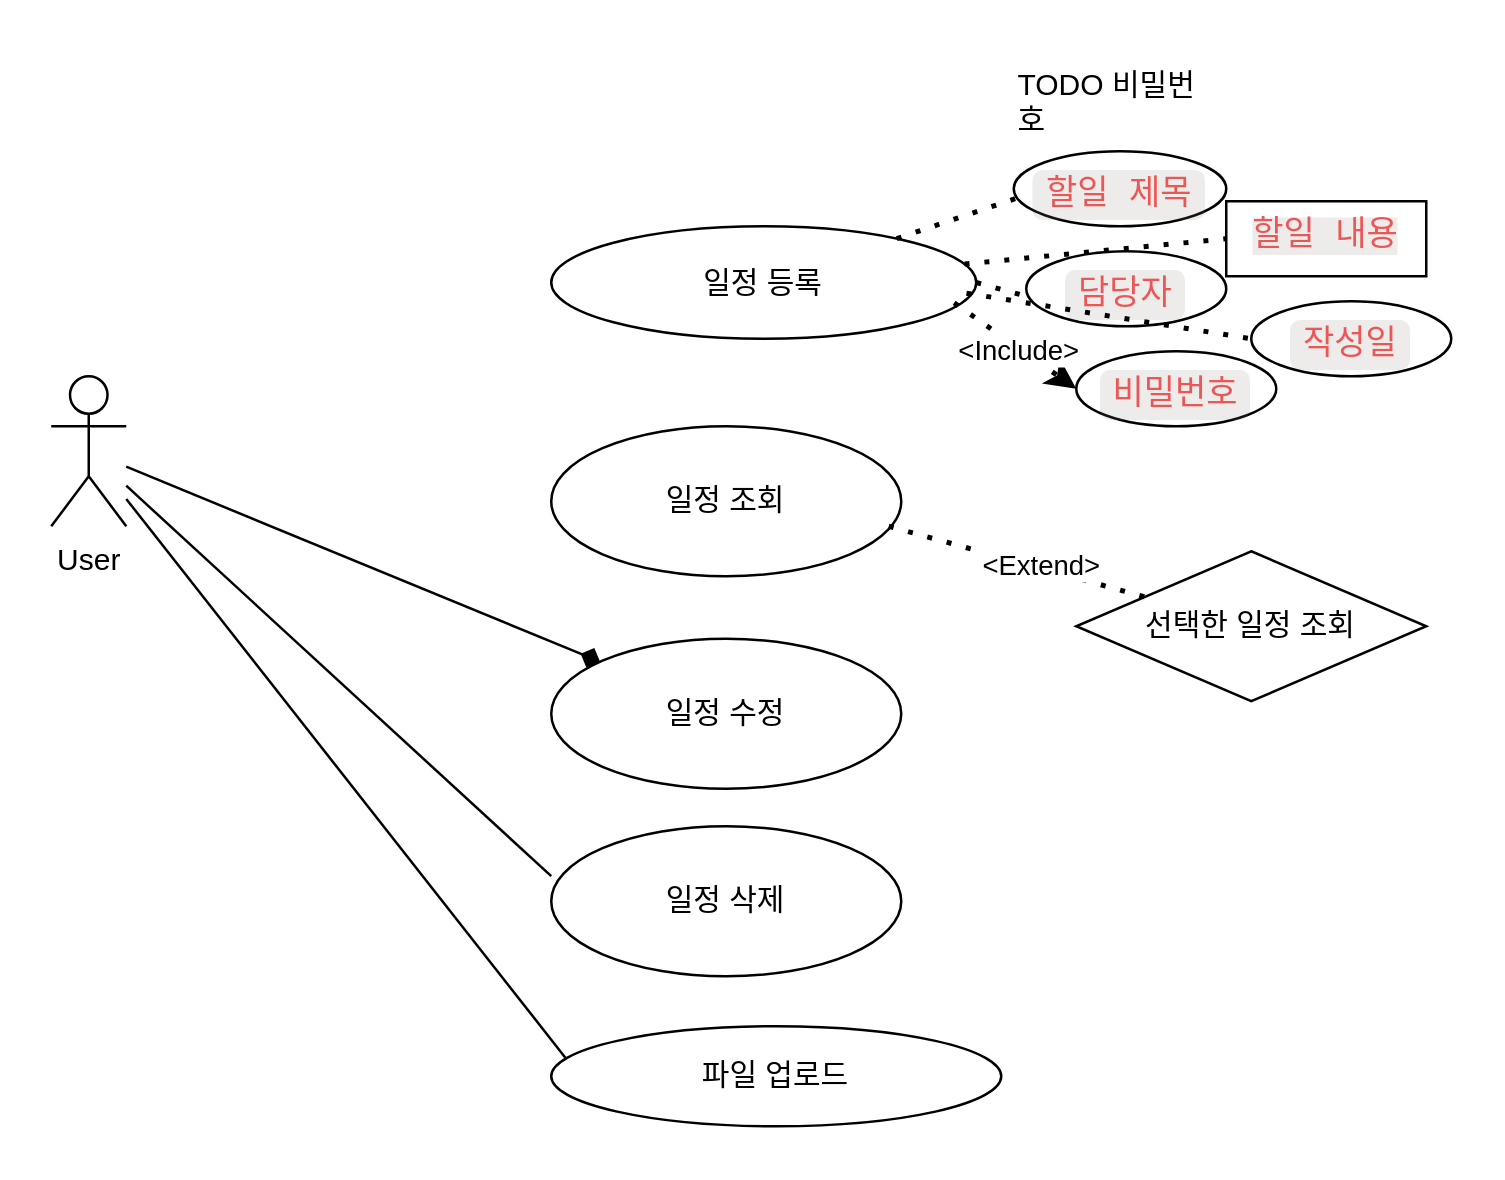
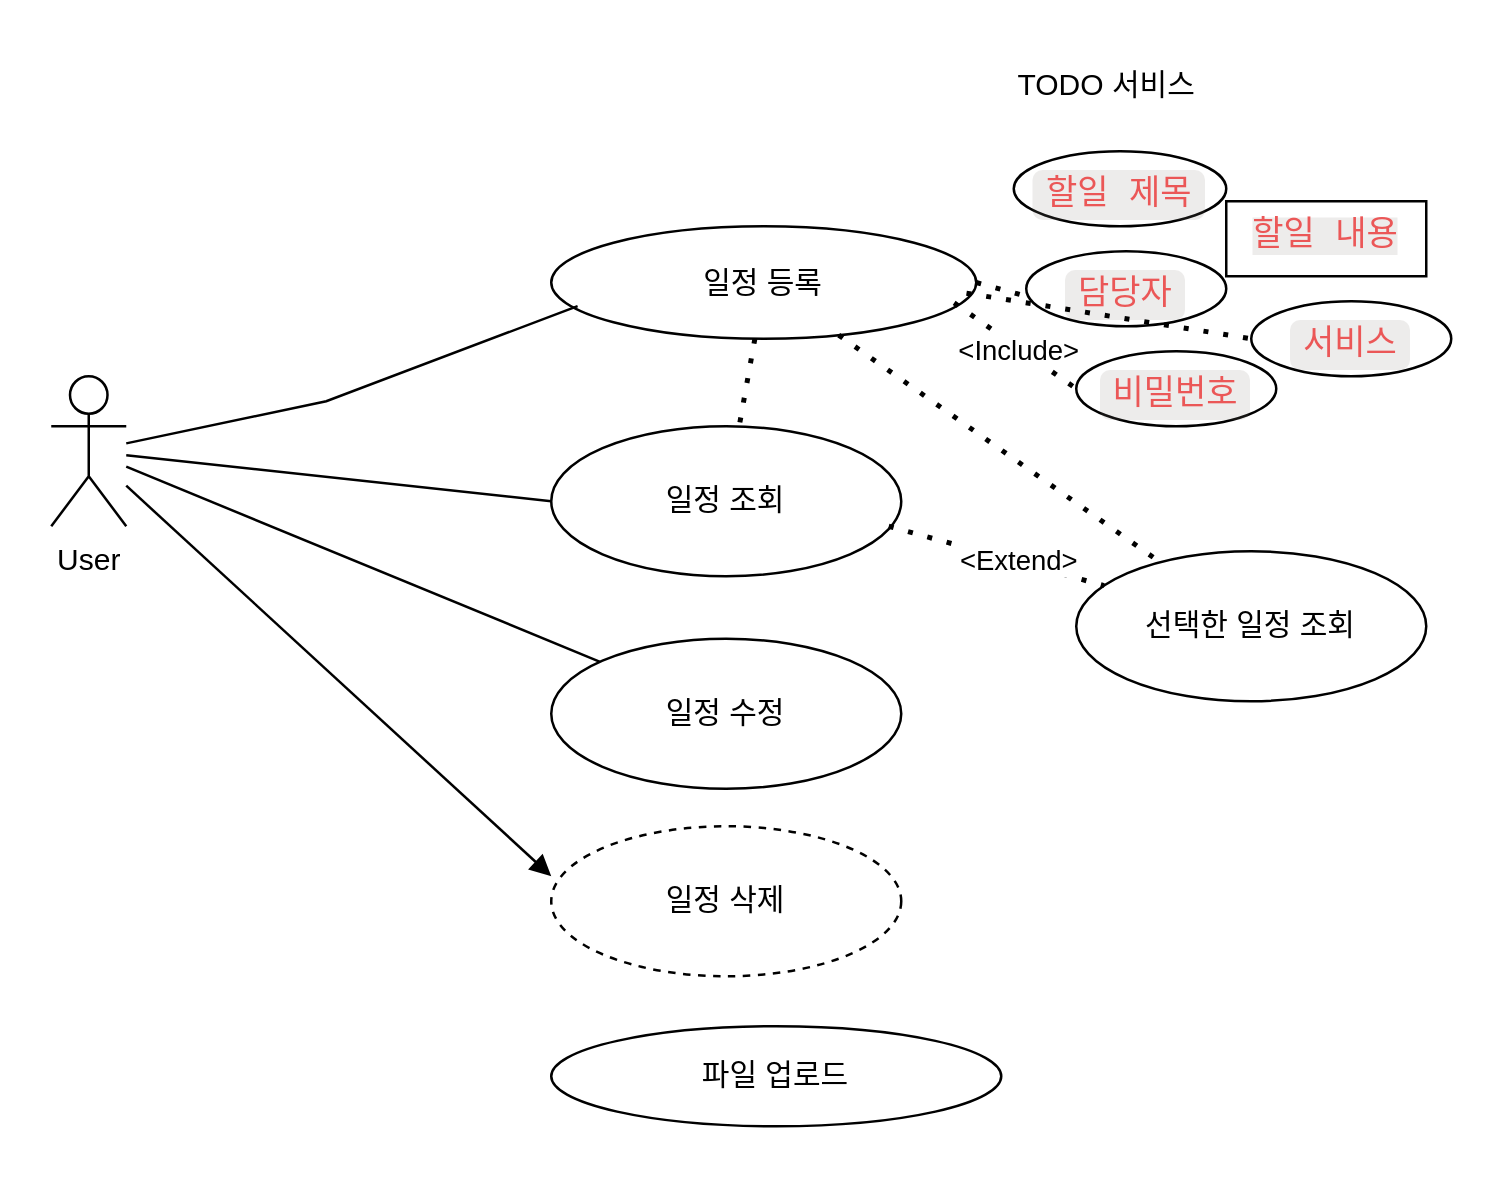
node "TODO 비밀번호": label "TODO 비밀번호" -> "TODO 서비스"
edge "할일 제목" -- "일정 등록": now "일정 조회" -- "일정 등록"
edge "할일 내용" -- "일정 등록": now "선택한 일정 조회" -- "일정 등록"
node "작성일": label "작성일" -> "서비스"
edge "일정 등록" -> "비밀번호": arrowhead classic -> none
edge "일정 등록" -- "User": added
edge "User" -- "일정 조회": added
node "선택한 일정 조회": shape diamond -> ellipse
edge "User" -> "일정 수정": arrowhead diamond -> none
edge "User" -- "파일 업로드": removed
edge "User" -- "일정 삭제": arrowhead none -> block
node "일정 삭제": style solid -> dashed
